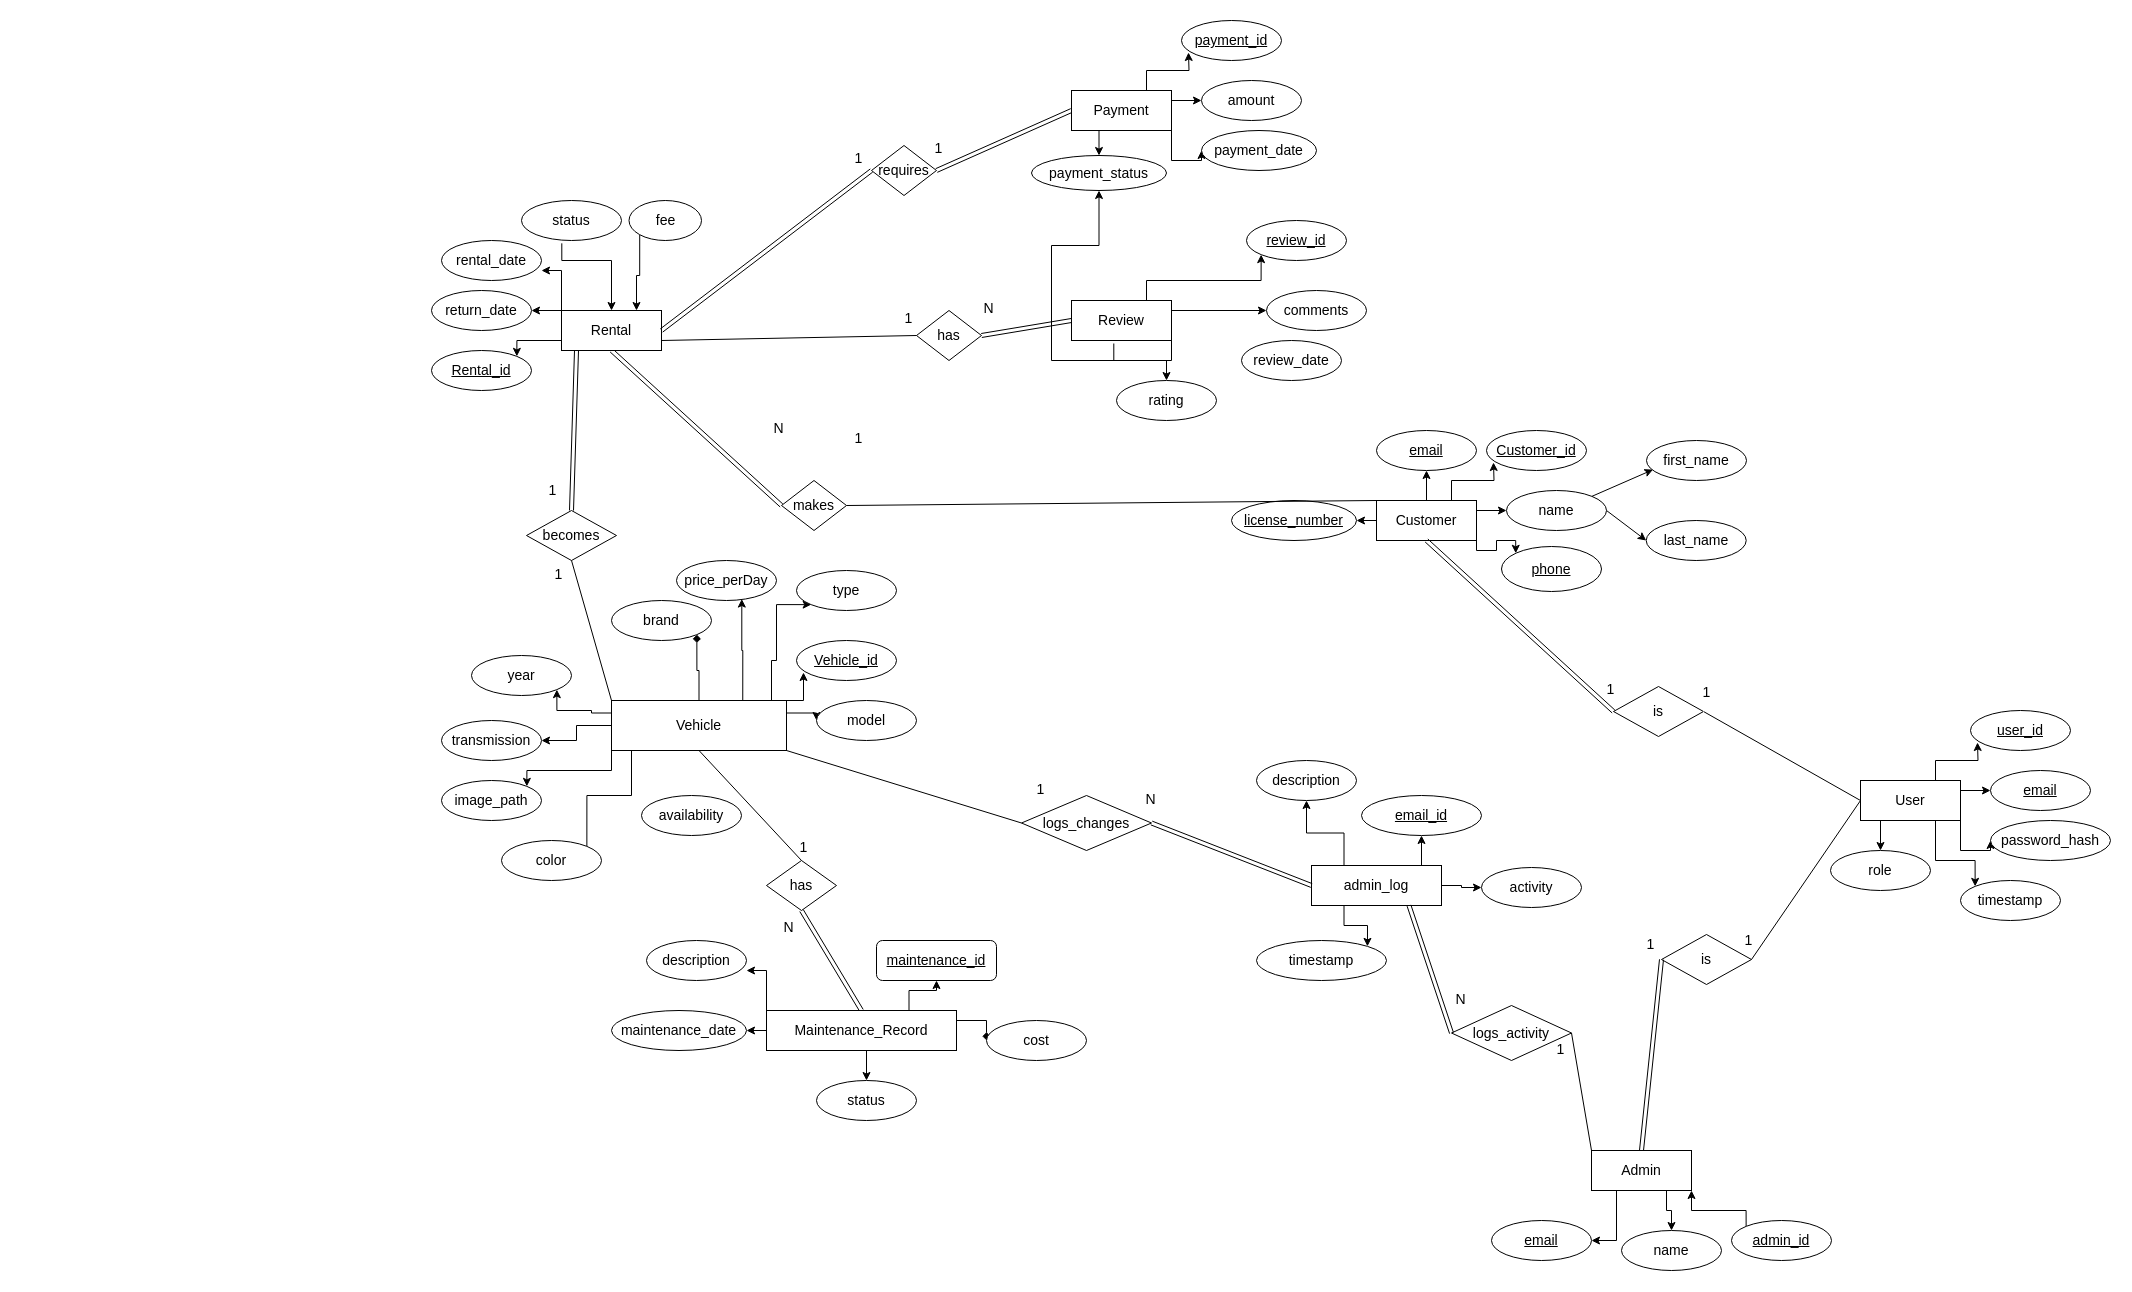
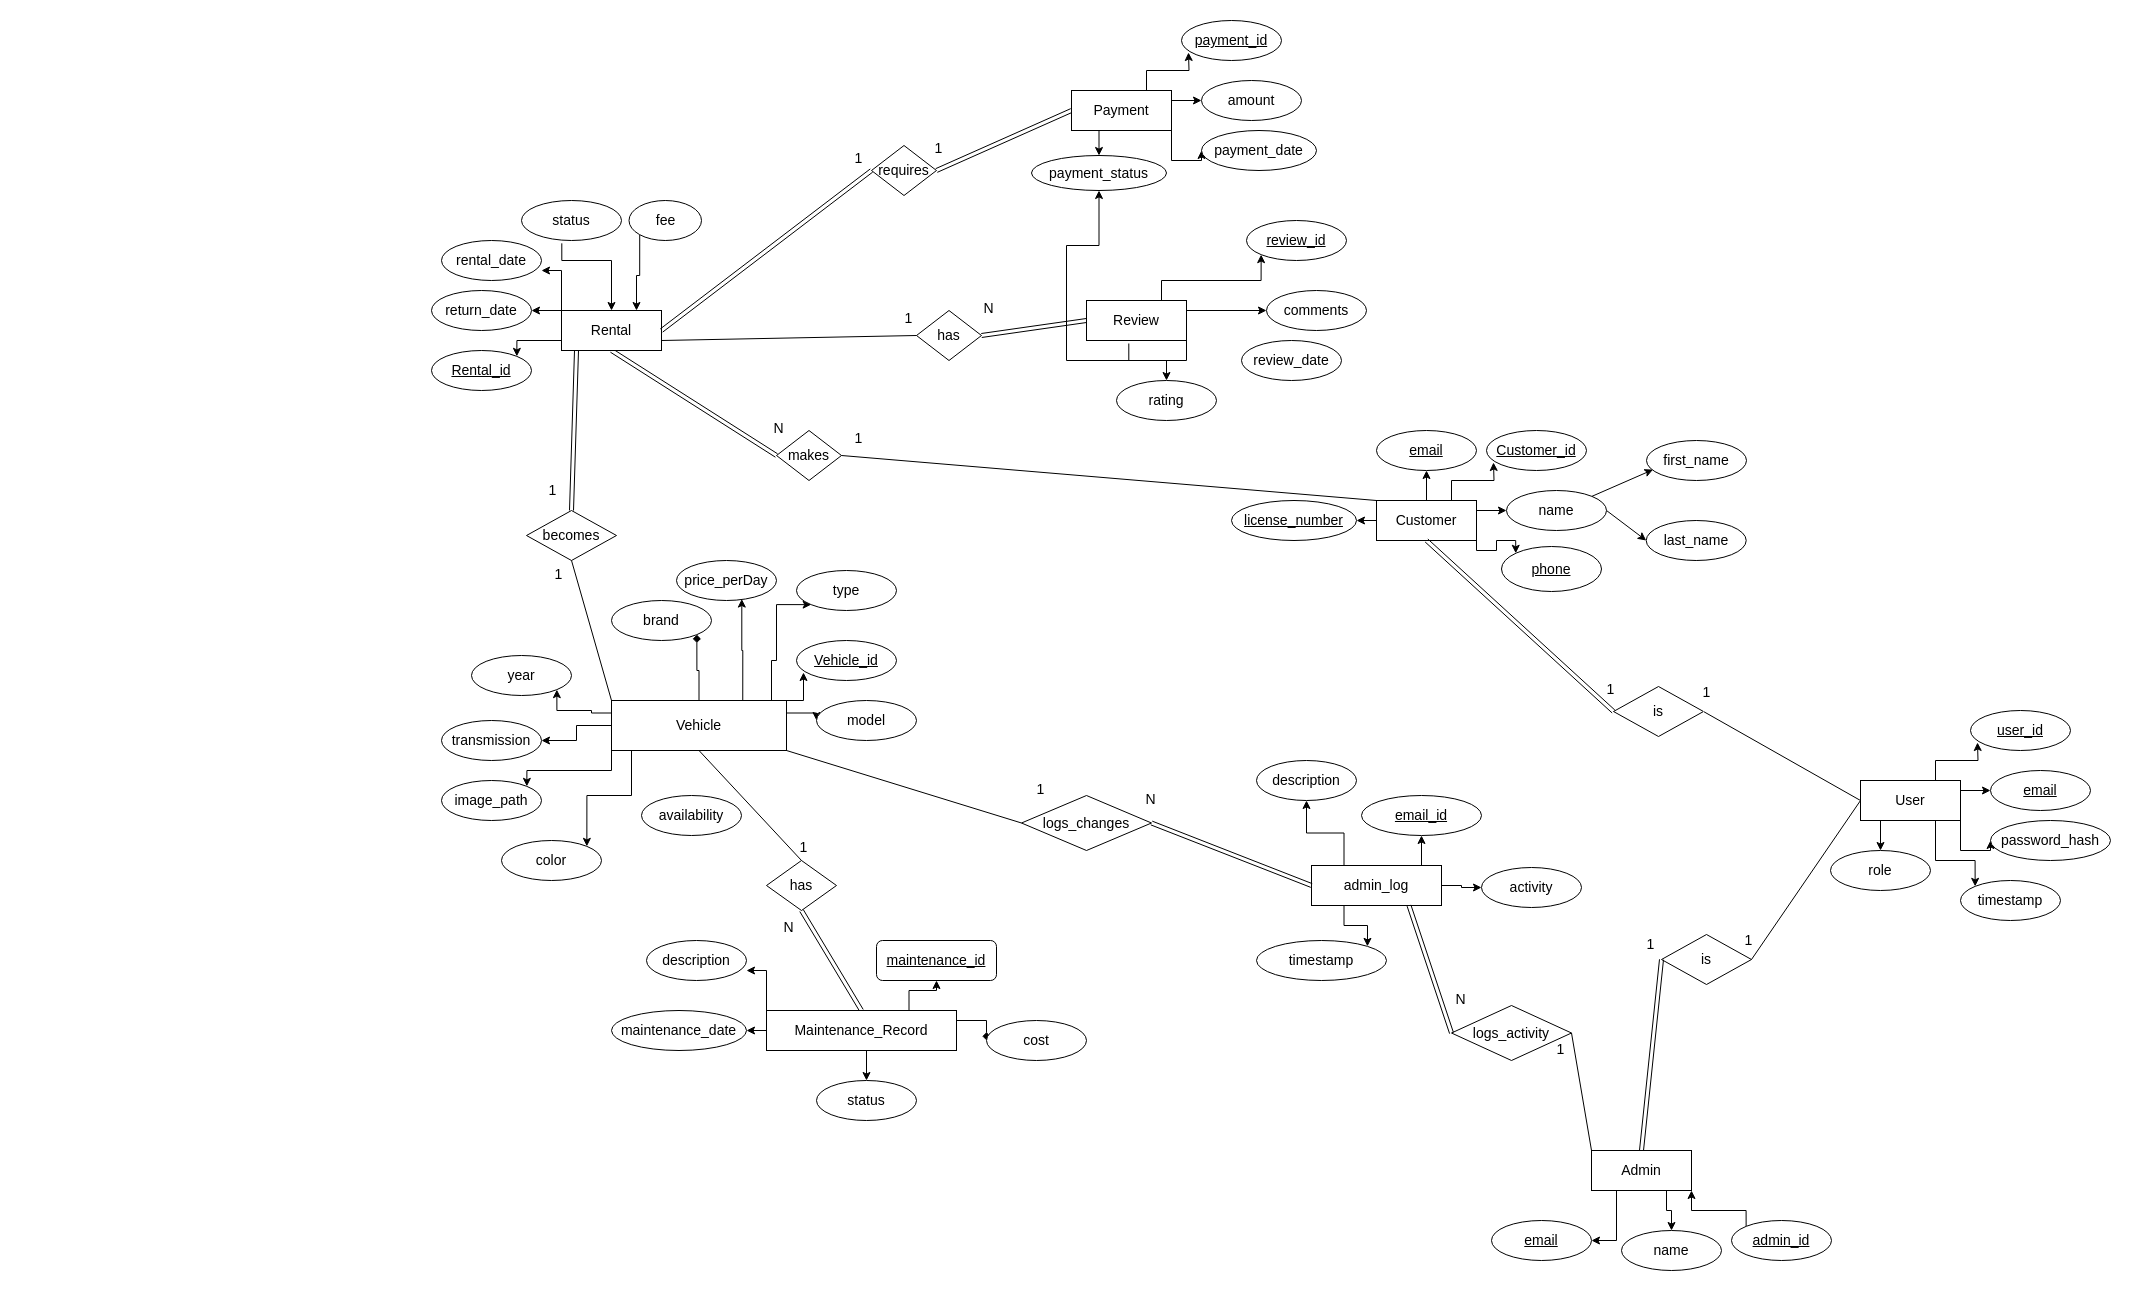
node "Review": moved (1122, 321) -> (1137, 321)
node "makes": moved (814, 506) -> (809, 456)
edge "Vehicle" -- "color": arrowhead none -> classic
